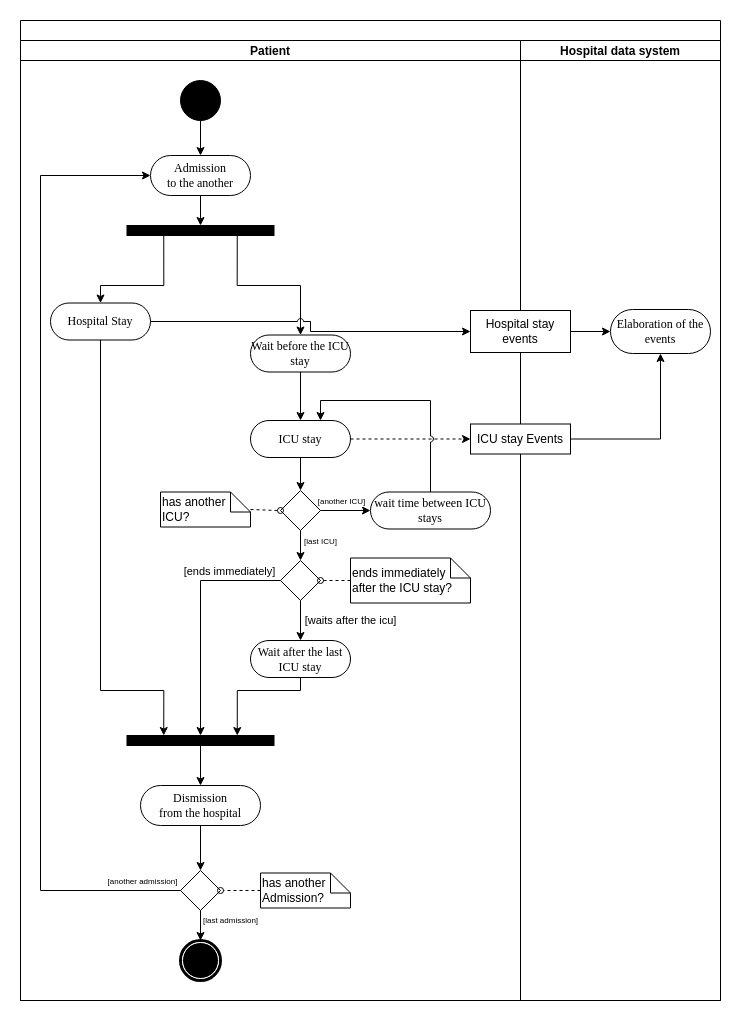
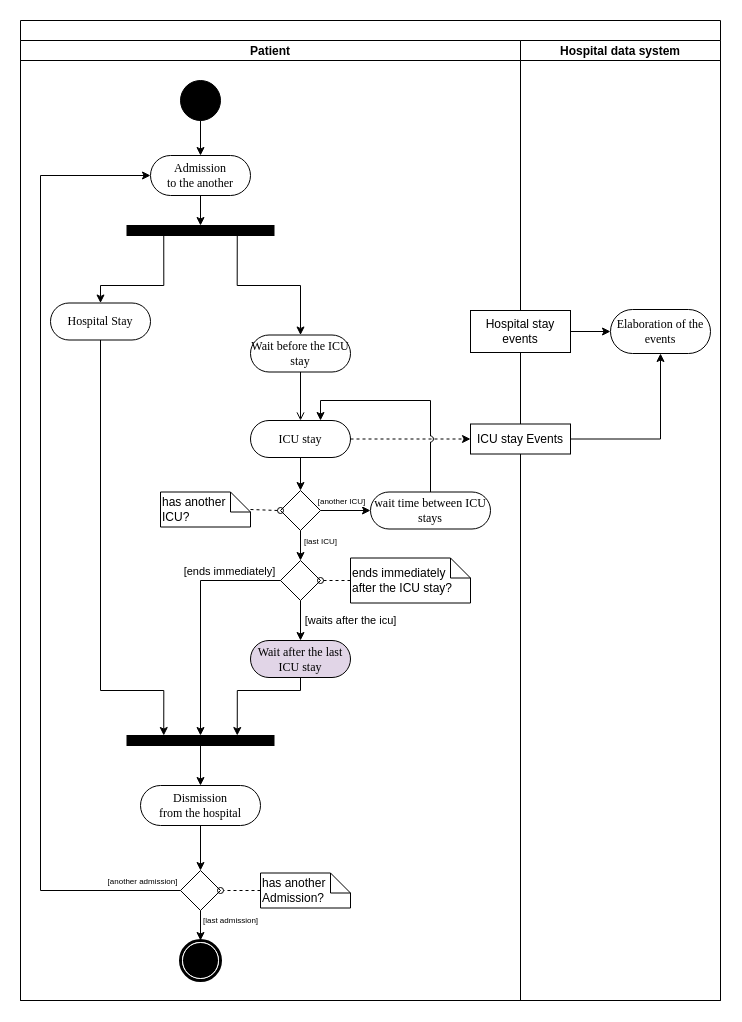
edge "Hospital Stay" -> "Hospital stay events": removed
edge "Wait before the ICU stay" -> "ICU stay": arrowhead classic -> open
node "Wait after the last ICU stay": fillcolor #ffffff -> #e1d5e7
